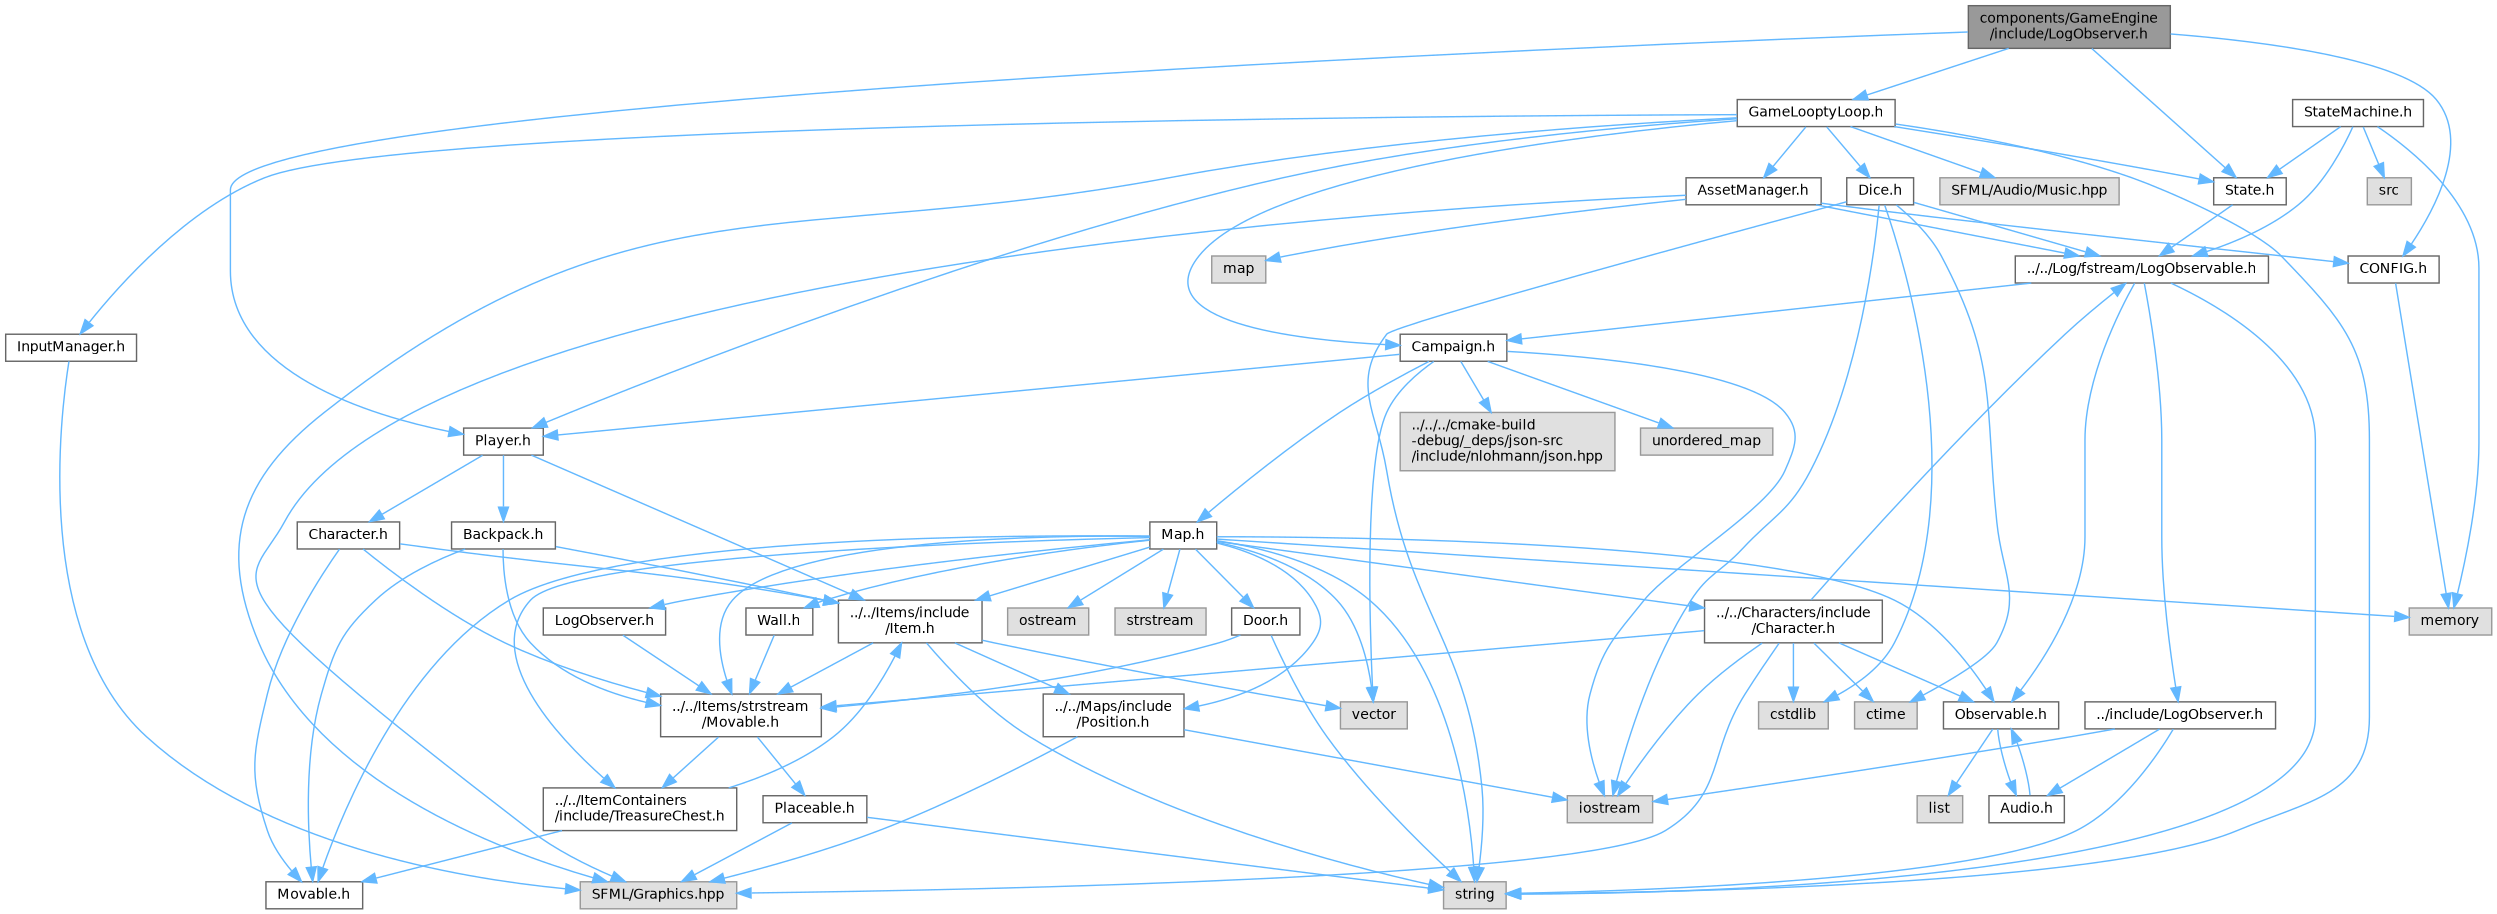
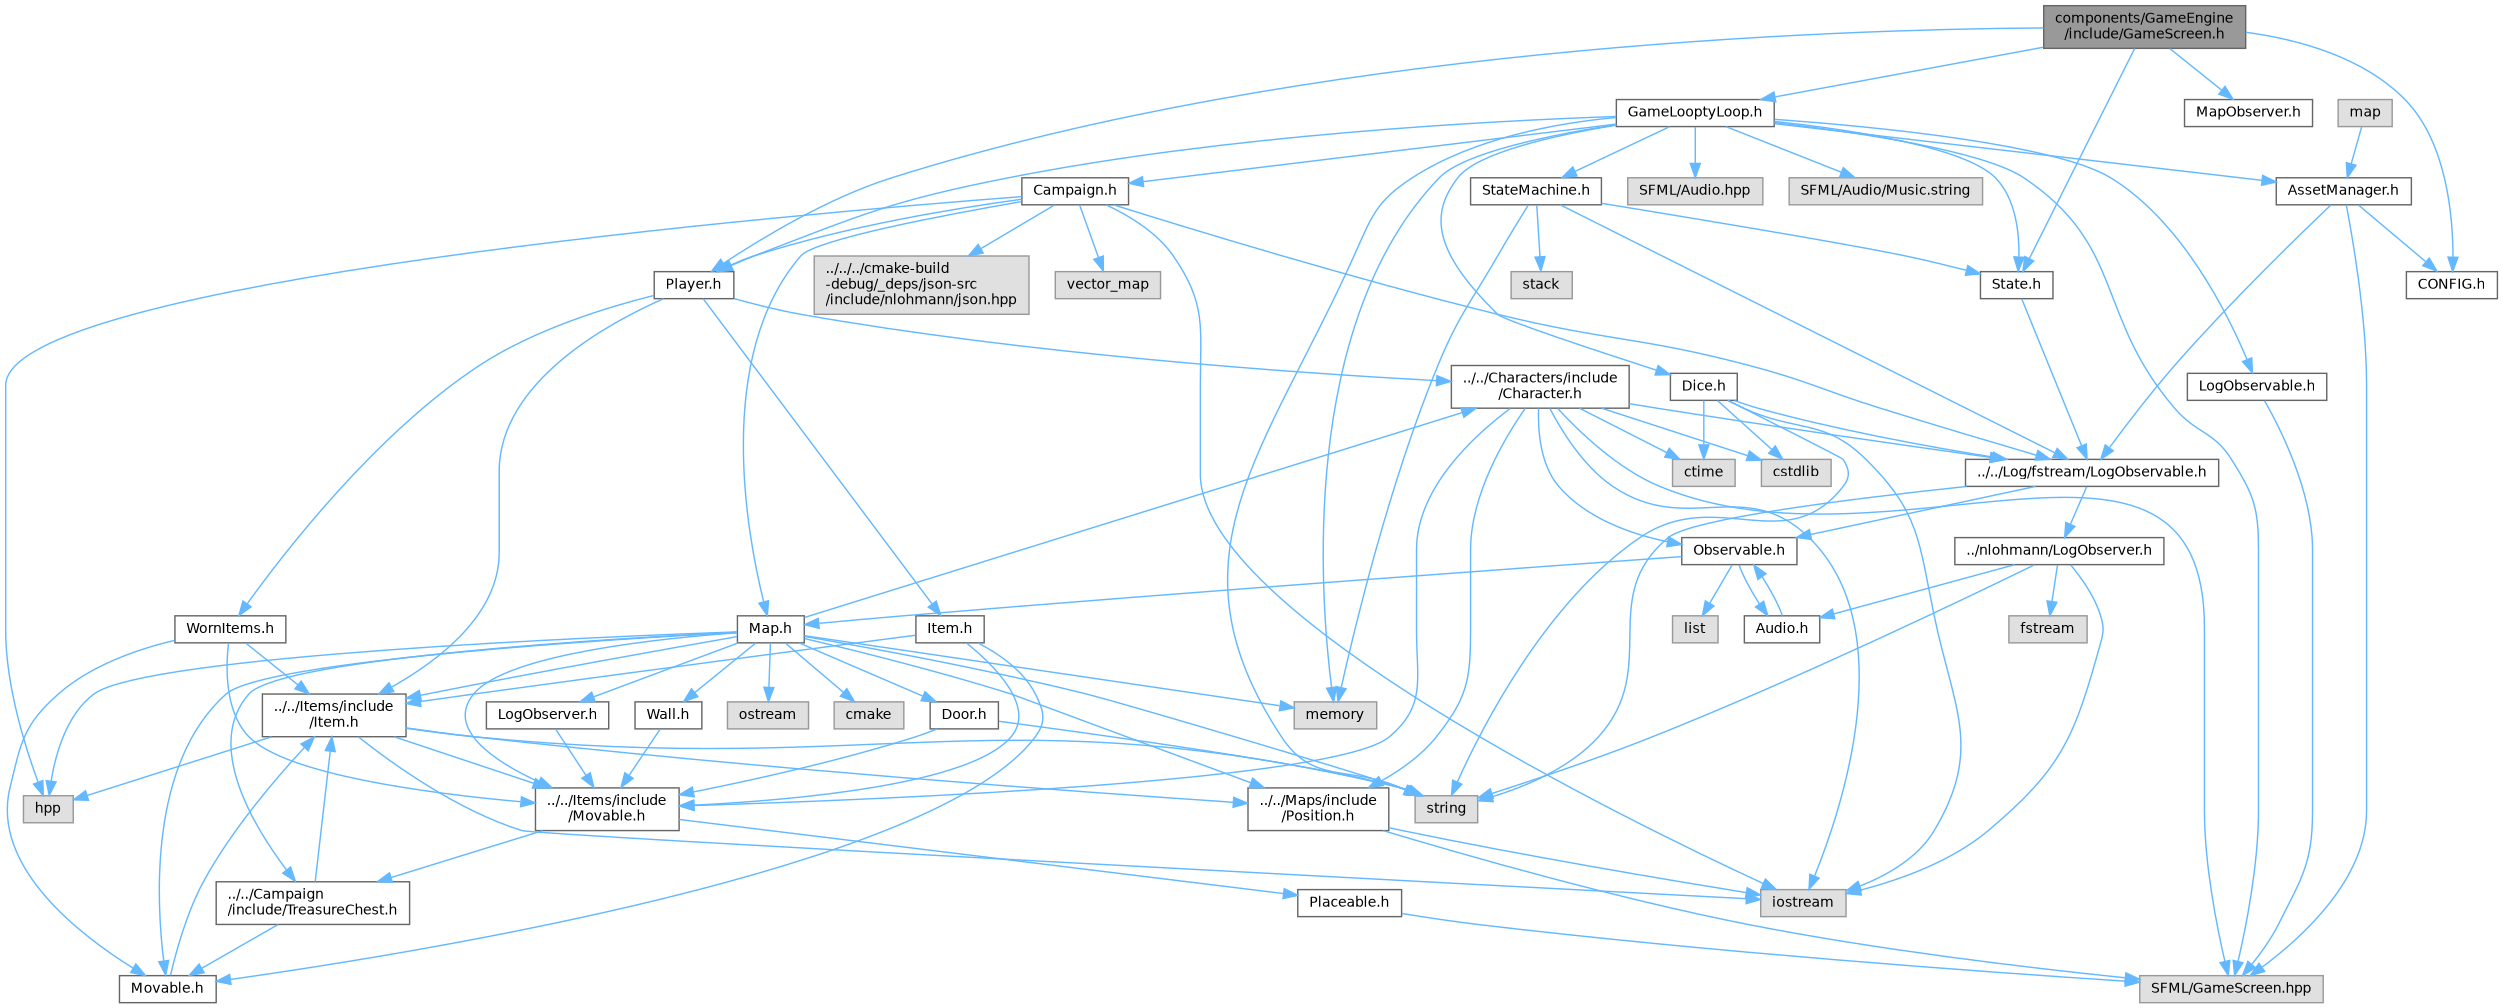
node "components/GameEngine /include/LogObserver.h": label "components/GameEngine /include/LogObserver.h" -> "components/GameEngine /include/GameScreen.h"
node "MapObserver.h": added
edge "GameLooptyLoop.h" -> "StateMachine.h": added
node "SFML/Audio.hpp": added
node "SFML/Audio/Music.hpp": label "SFML/Audio/Music.hpp" -> "SFML/Audio/Music.string"
node "src": label "src" -> "stack"
edge "AssetManager.h" -> "map": reversed
edge "../../Log/fstream/LogObservable.h" -> "Campaign.h": reversed
node "InputManager.h": label "InputManager.h" -> "LogObservable.h"
edge "Player.h" -> "../../Characters/include /Character.h": added
edge "CONFIG.h" -> "memory": now "GameLooptyLoop.h" -> "memory"
node "unordered_map": label "unordered_map" -> "vector_map"
node "Character.h": label "Character.h" -> "WornItems.h"
node "Backpack.h": label "Backpack.h" -> "Item.h"
edge "Map.h" -> "Observable.h": reversed
edge "../../Characters/include /Character.h" -> "../../Maps/include /Position.h": added
node "strstream": label "strstream" -> "cmake"
node "fstream": added
node "../../Items/strstream /Movable.h": label "../../Items/strstream /Movable.h" -> "../../Items/include /Movable.h"
node "vector": label "vector" -> "hpp"
node "../include/LogObserver.h": label "../include/LogObserver.h" -> "../nlohmann/LogObserver.h"
node "../../ItemContainers /include/TreasureChest.h": label "../../ItemContainers /include/TreasureChest.h" -> "../../Campaign /include/TreasureChest.h"
edge "Movable.h" -> "../../Items/include /Item.h": added
edge "Placeable.h" -> "string": removed
edge "../../Items/include /Item.h" -> "iostream": added
node "SFML/Graphics.hpp": label "SFML/Graphics.hpp" -> "SFML/GameScreen.hpp"
